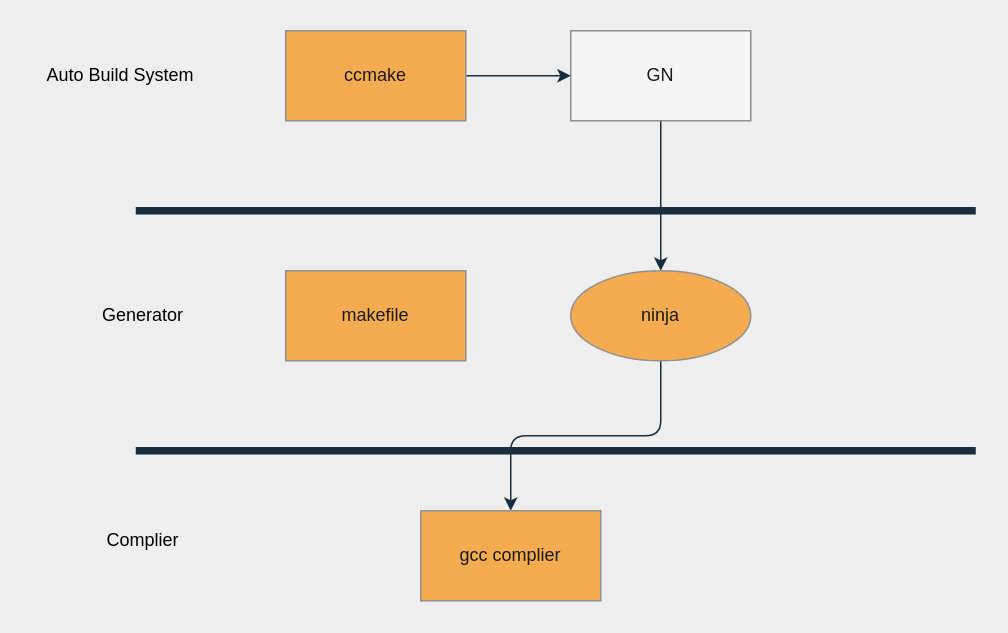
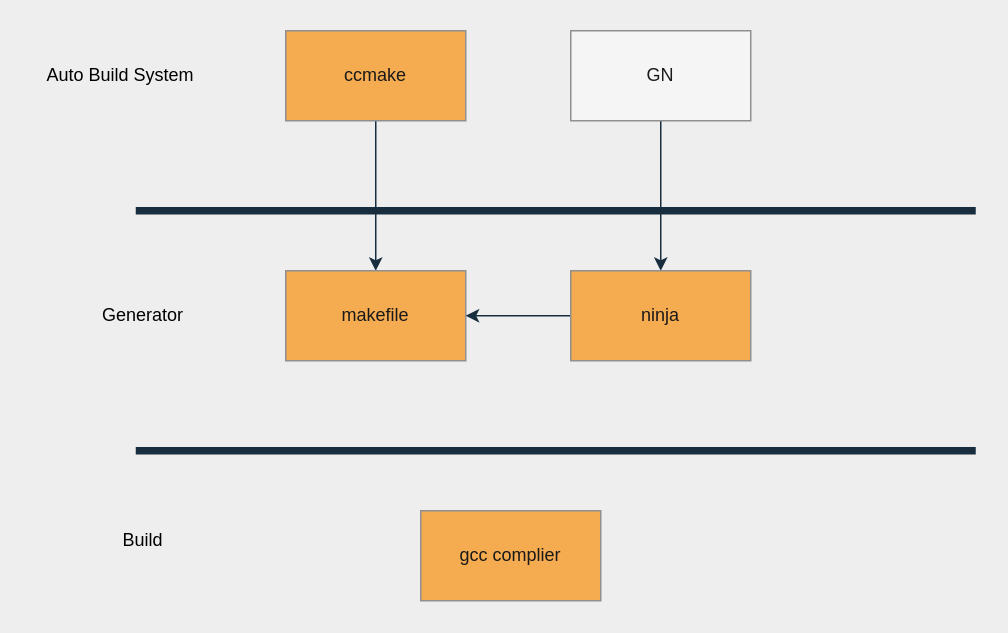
edge "ccmake" -> "GN": now "ccmake" -> "makefile"
node "ninja": shape ellipse -> rectangle
edge "ninja" -> "gcc complier": now "ninja" -> "makefile"
node "Complier": label "Complier" -> "Build"
